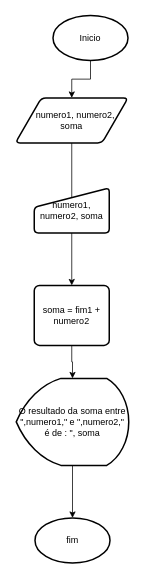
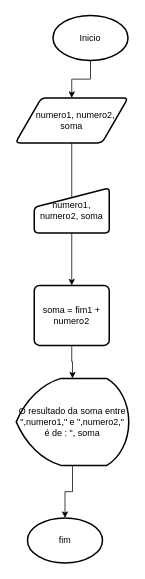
node "fim": moved (72, 540) -> (65, 540)
